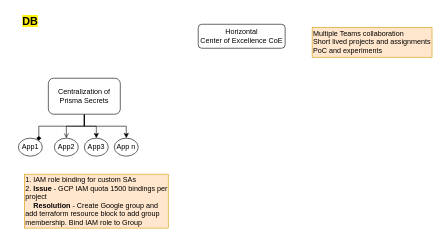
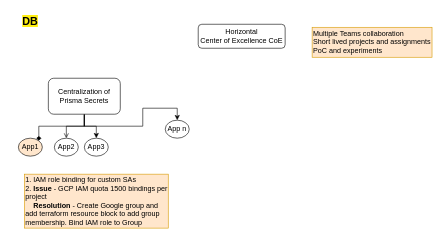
node "App1": fillcolor #ffffff -> #ffe6cc
node "App n": moved (126, 147) -> (177, 129)
